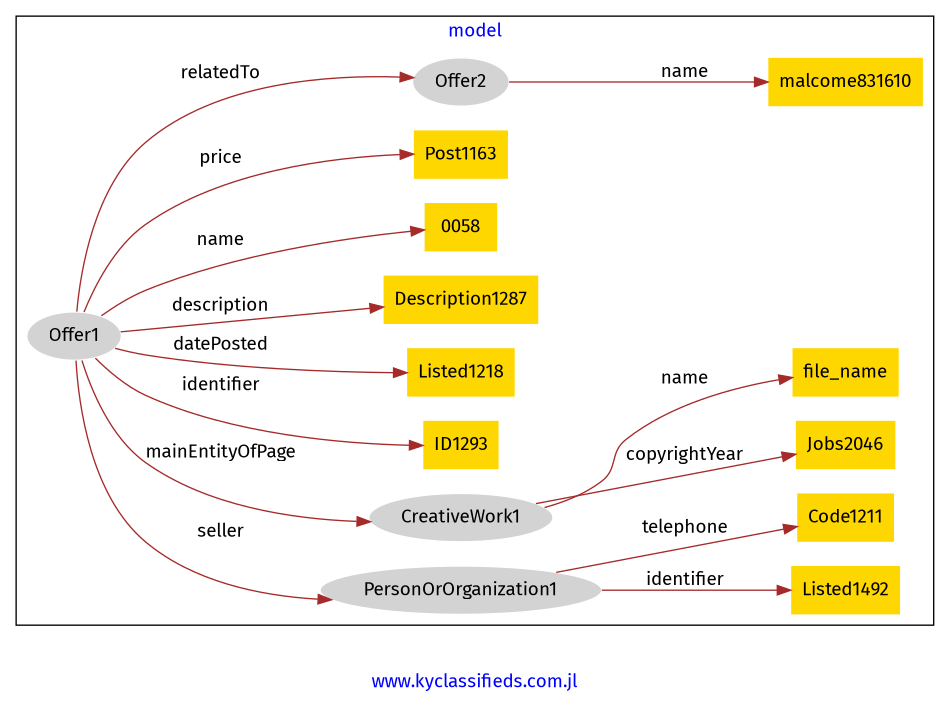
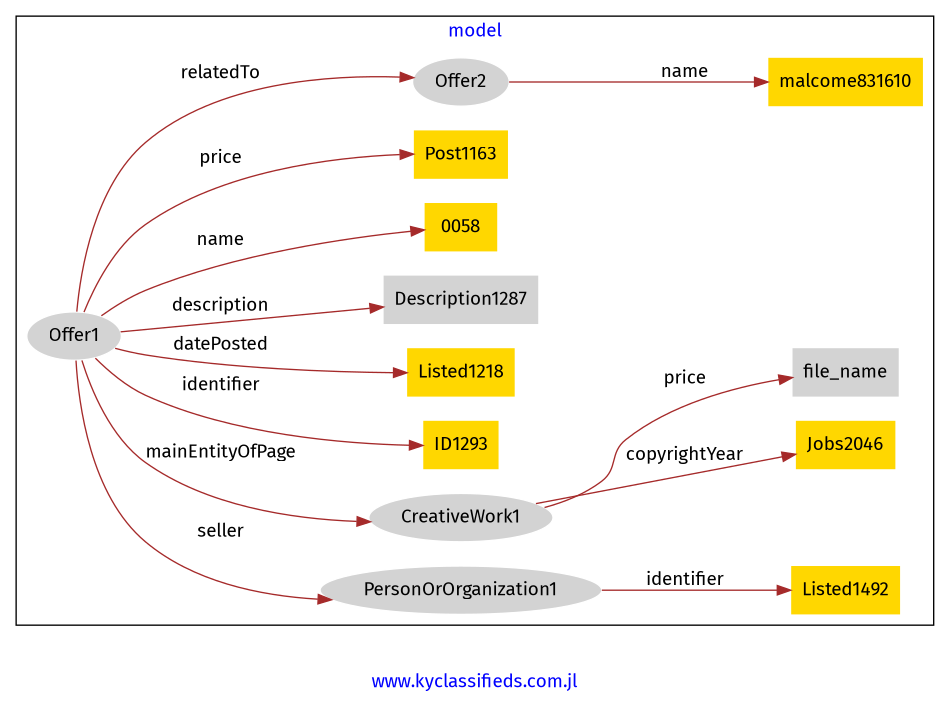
node "Description1287": fillcolor gold -> lightgray
node "file_name": fillcolor gold -> lightgray
edge "CreativeWork1" -> "file_name": label "name" -> "price"
node "Code1211": removed
